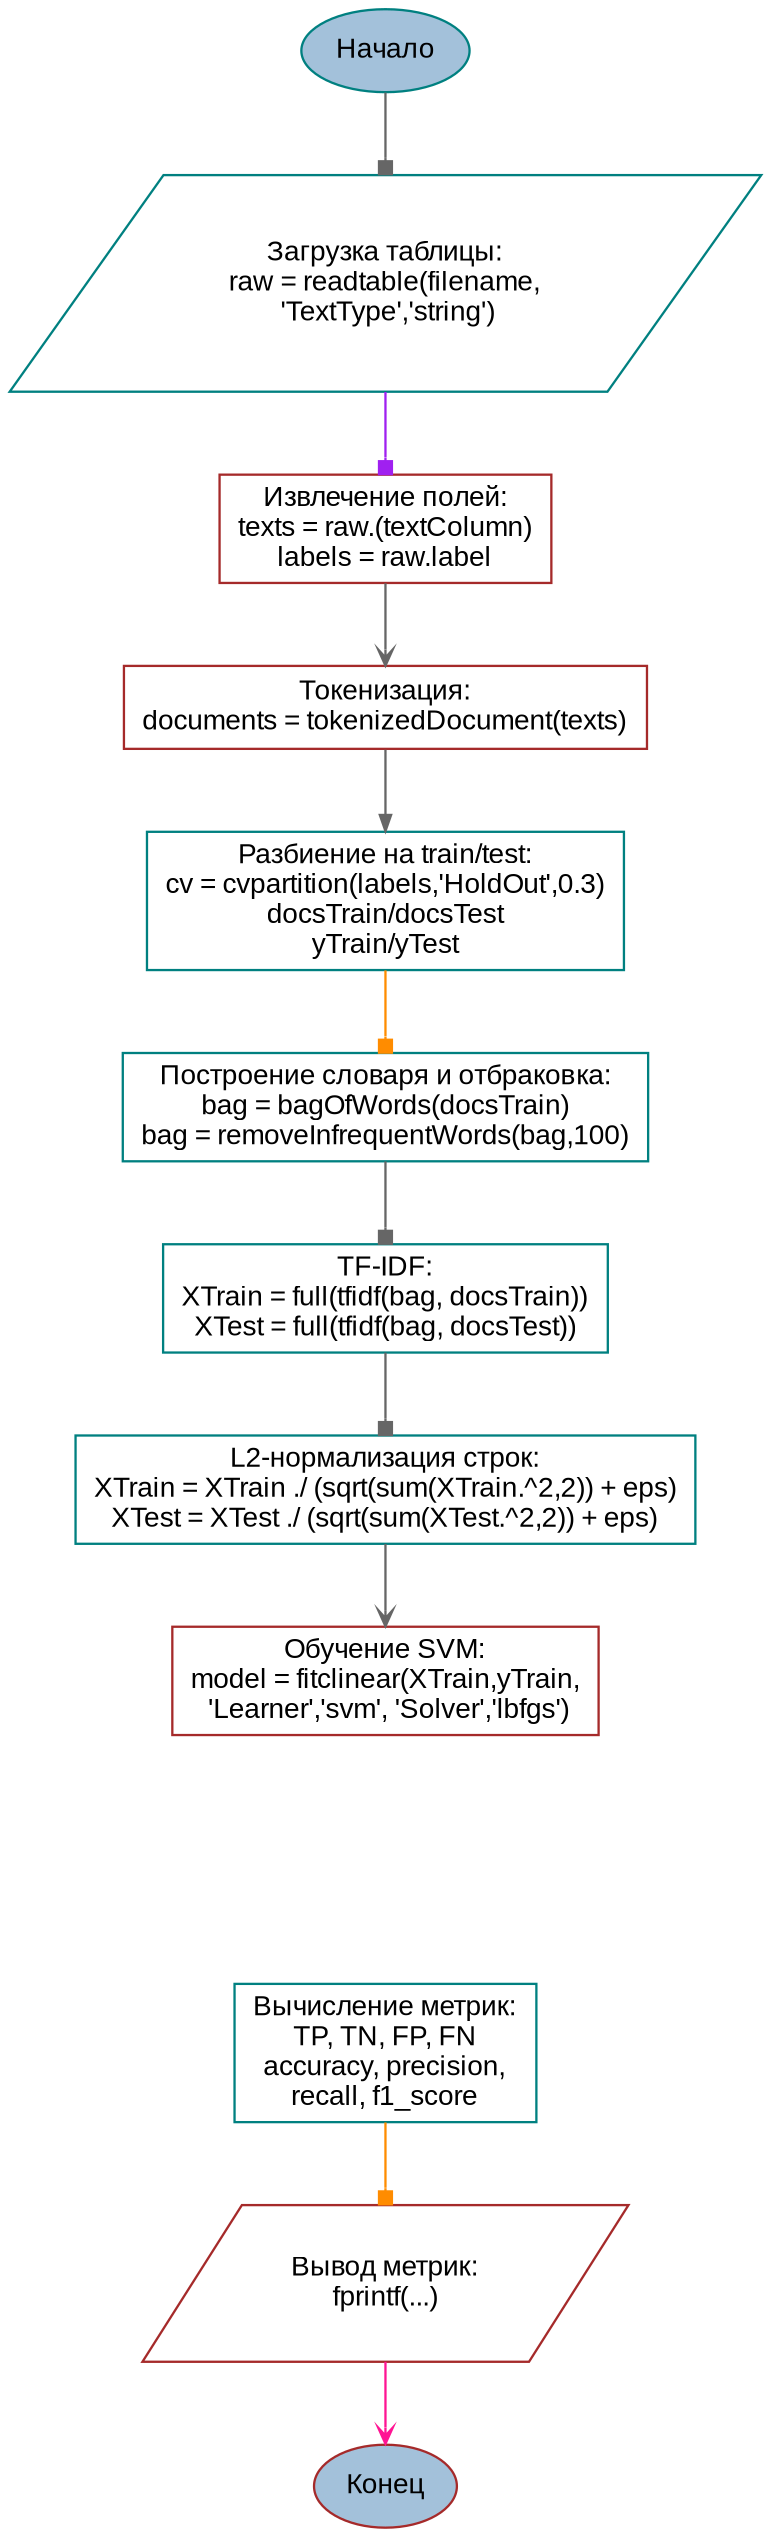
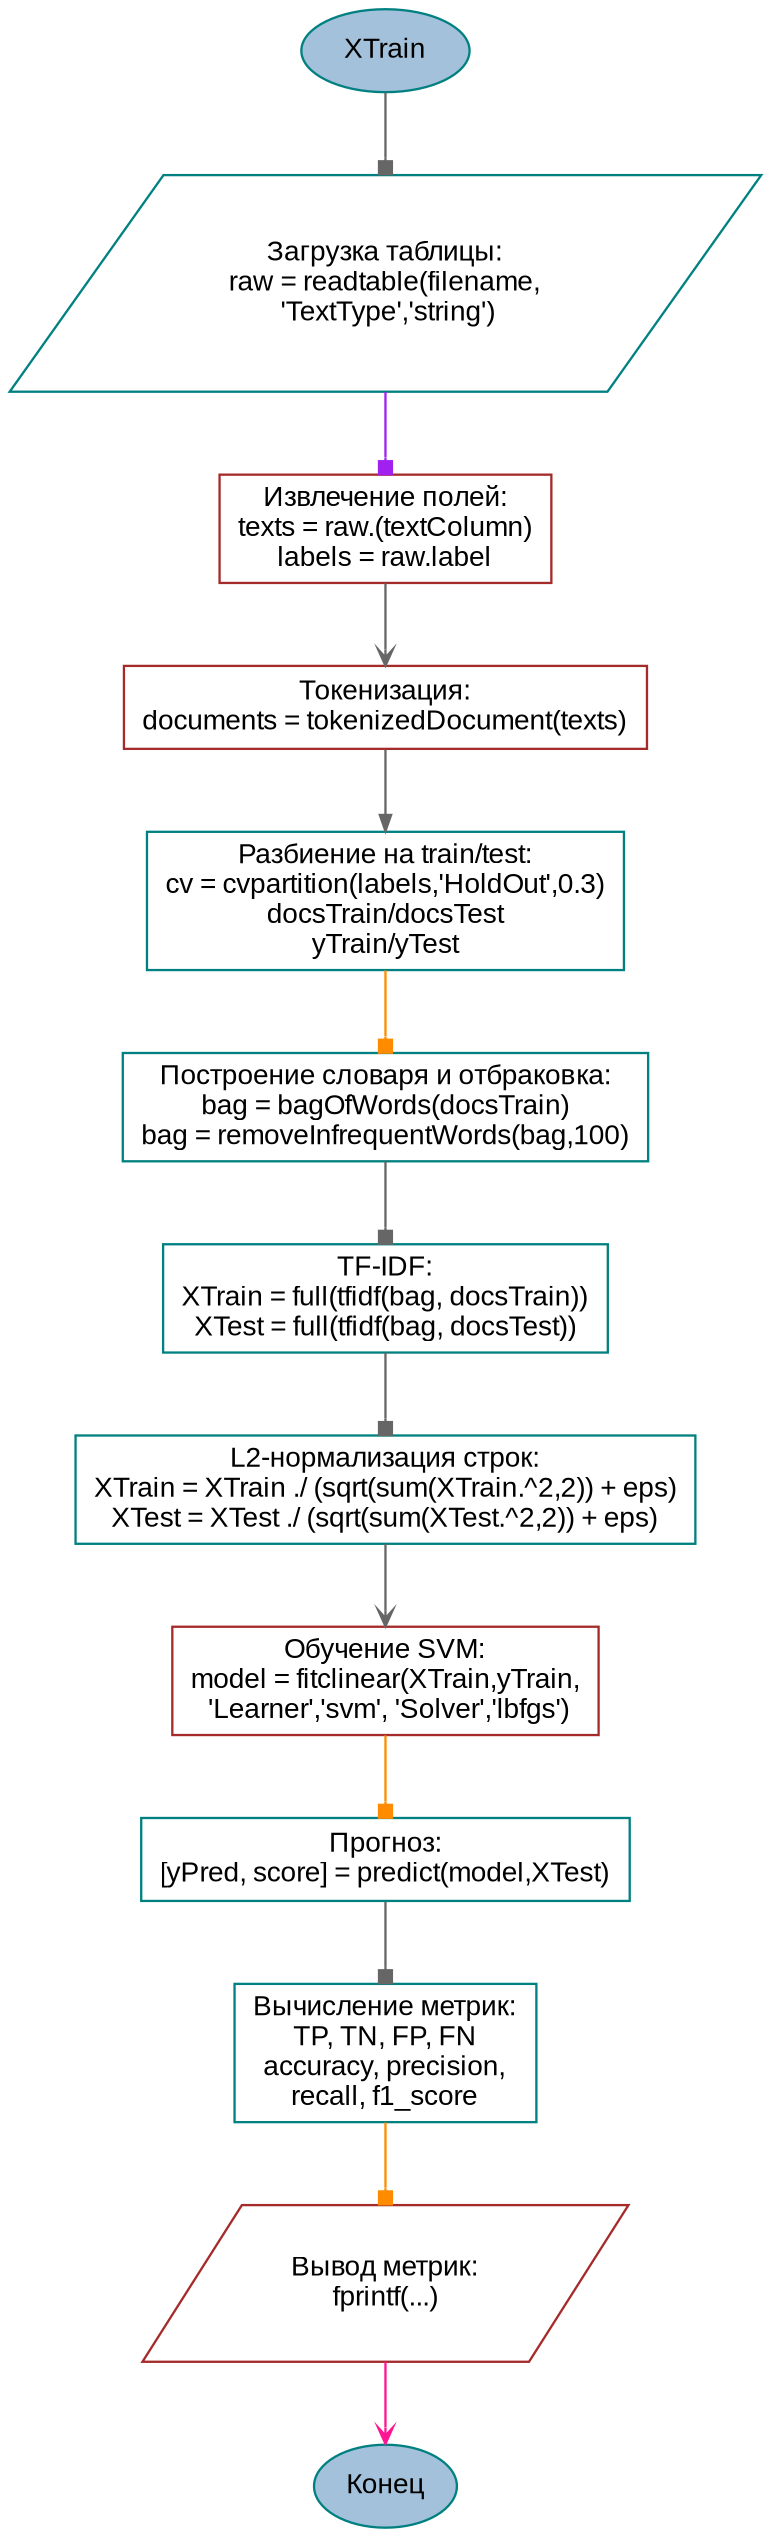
node "Начало": label "Начало" -> "XTrain"
node "Прогноз: [yPred, score] = predict(model,XTest)": added
node "Конец": color brown -> teal
